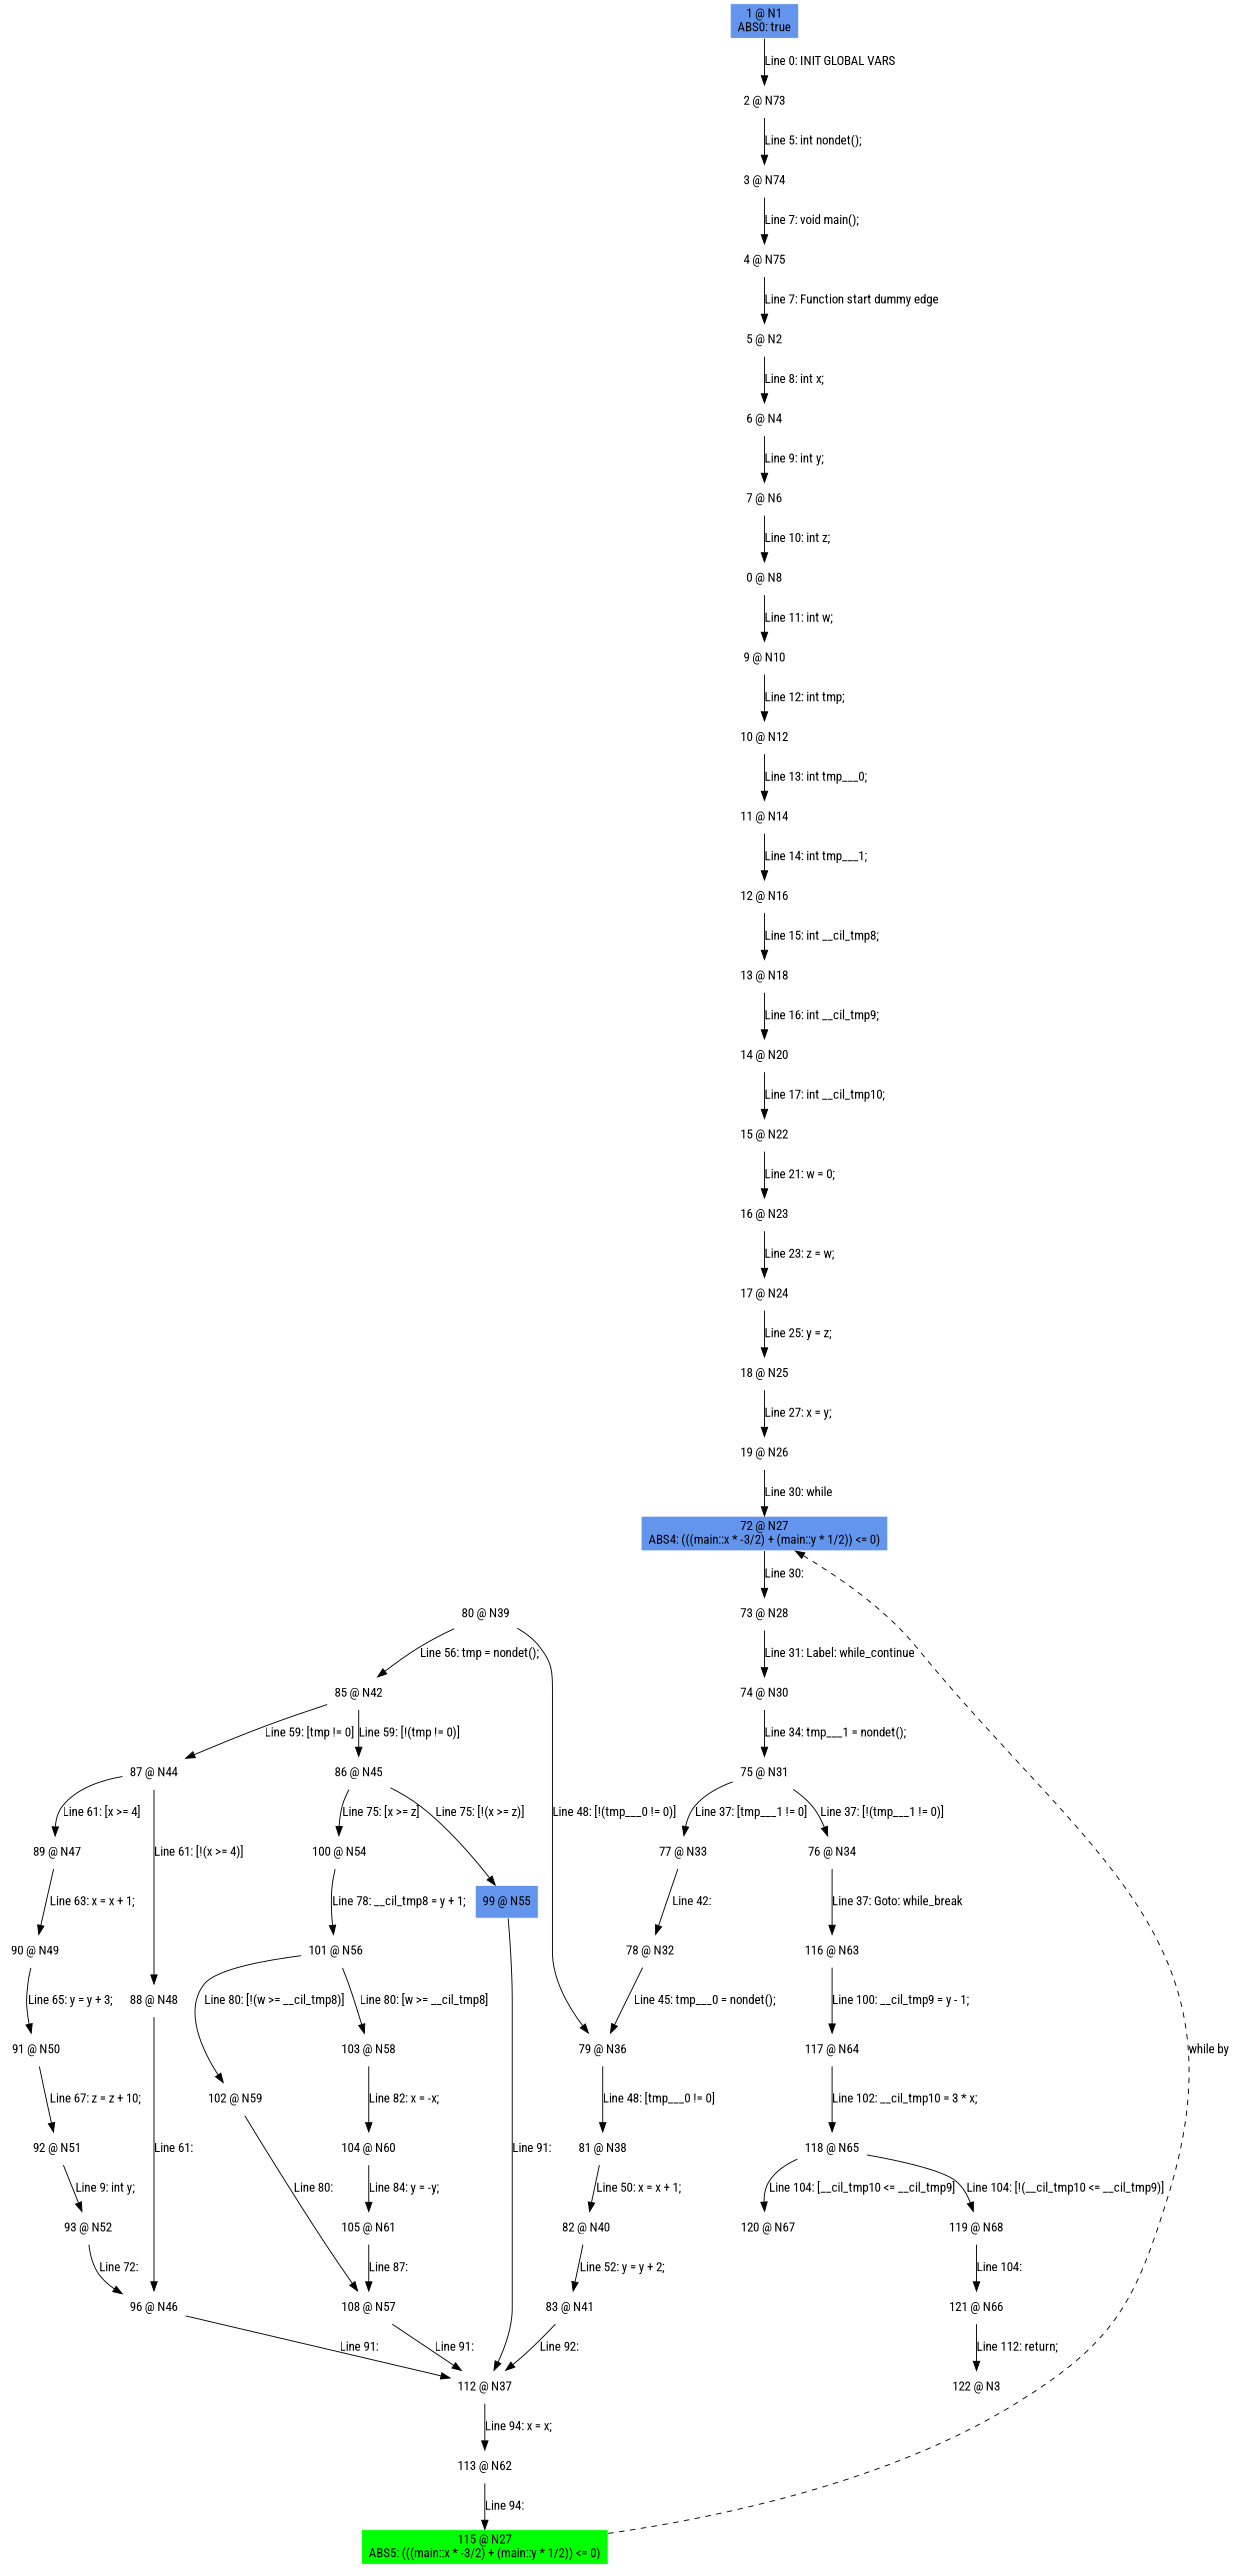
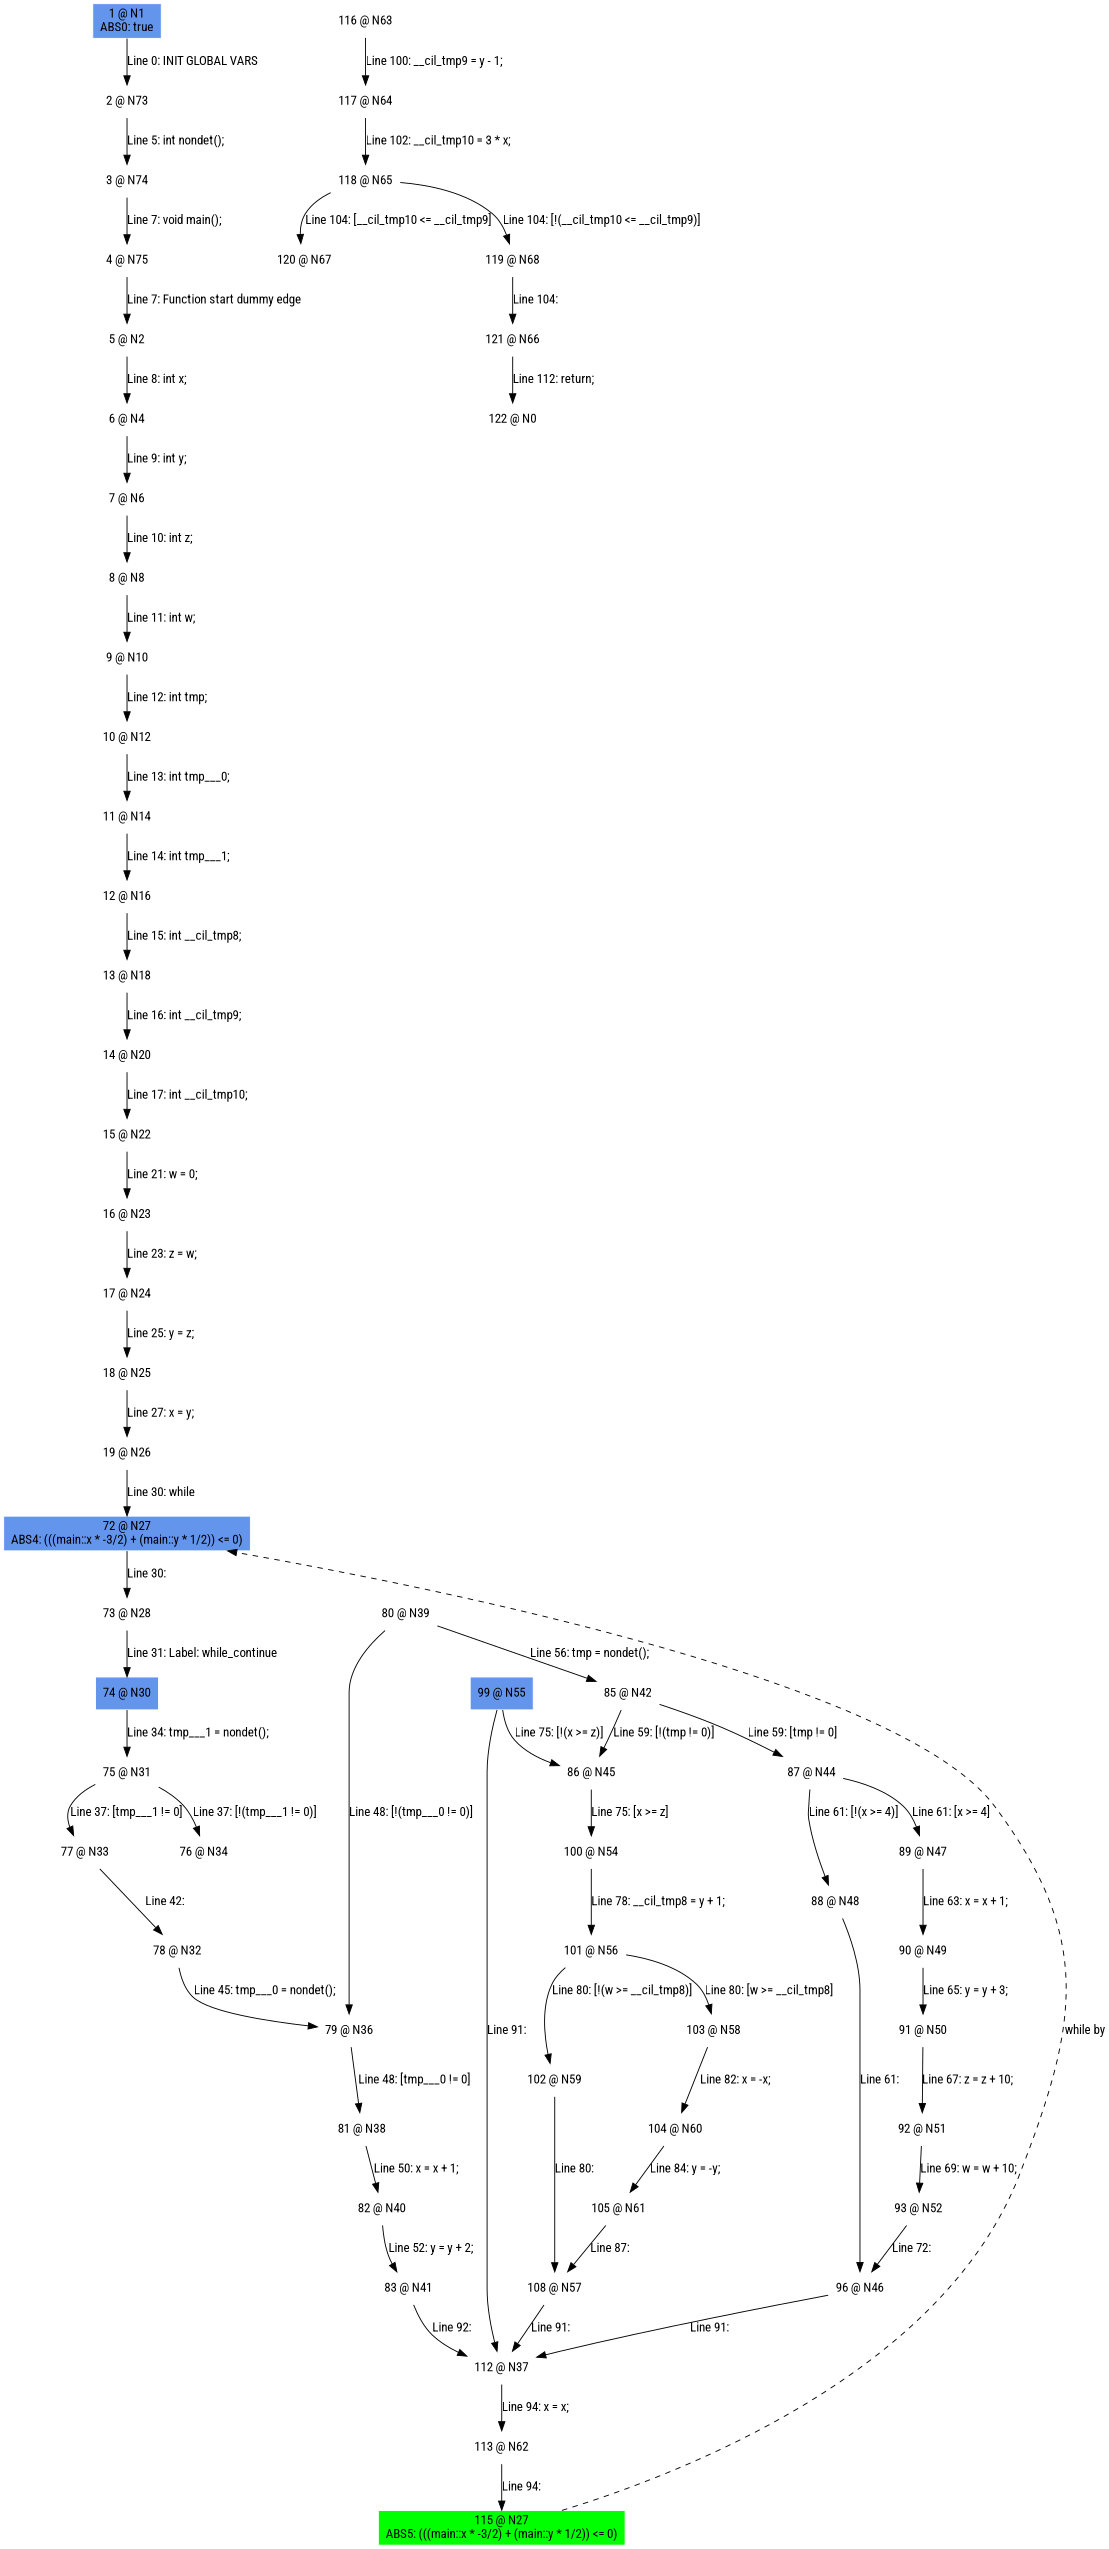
node "0 @ N8": label "0 @ N8" -> "8 @ N8"
node "74 @ N30": fillcolor white -> cornflowerblue
edge "86 @ N45" -> "99 @ N55": reversed
edge "76 @ N34" -> "116 @ N63": removed, label "Line 37: Goto: while_break"
edge "92 @ N51" -> "93 @ N52": label "Line 9: int y;" -> "Line 69: w = w + 10;"
node "122 @ N3": label "122 @ N3" -> "122 @ N0"
